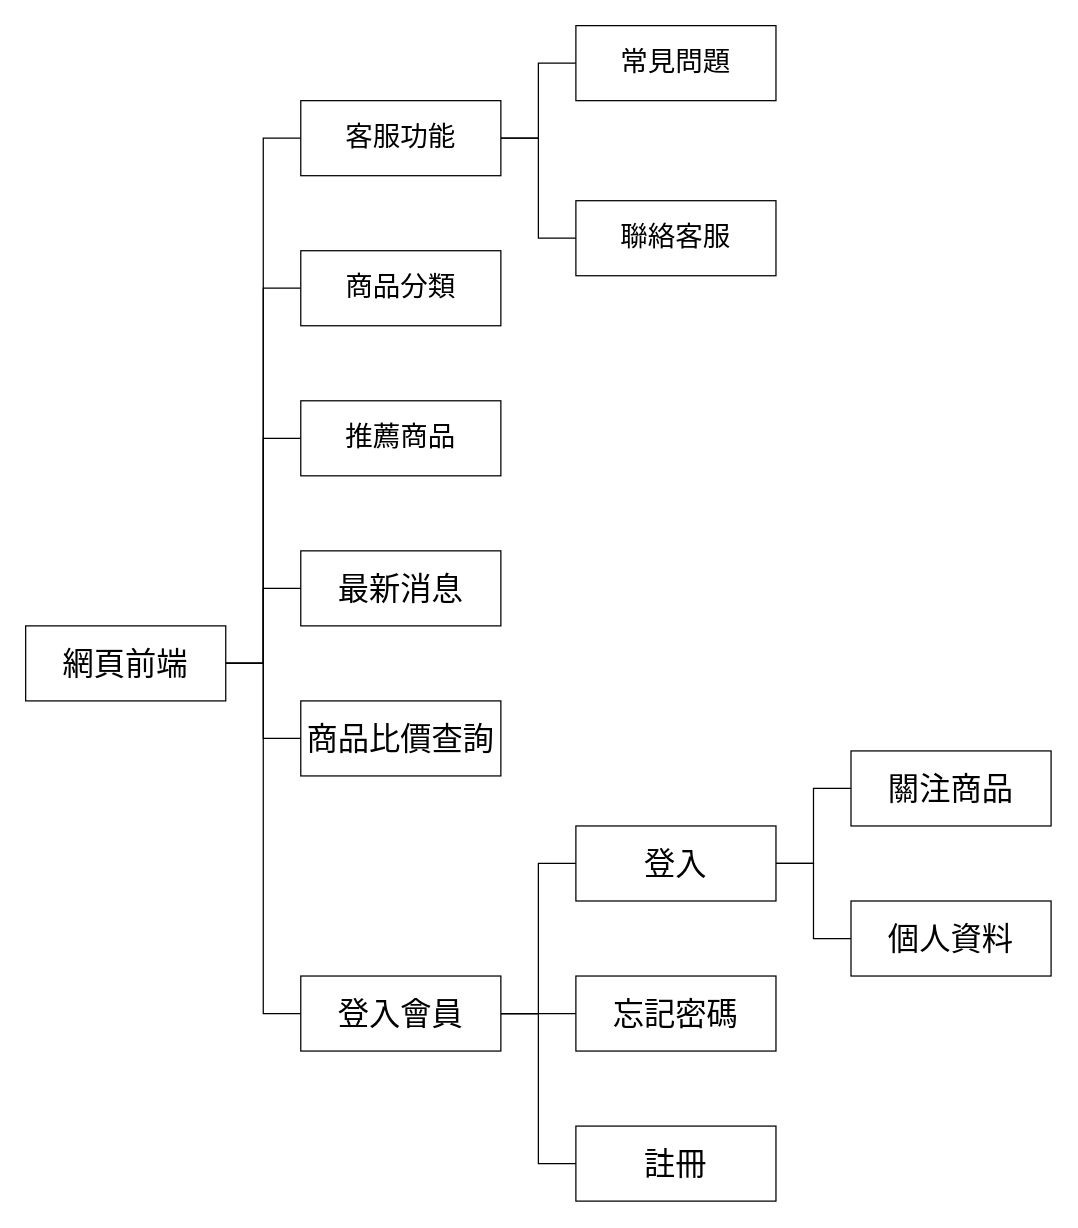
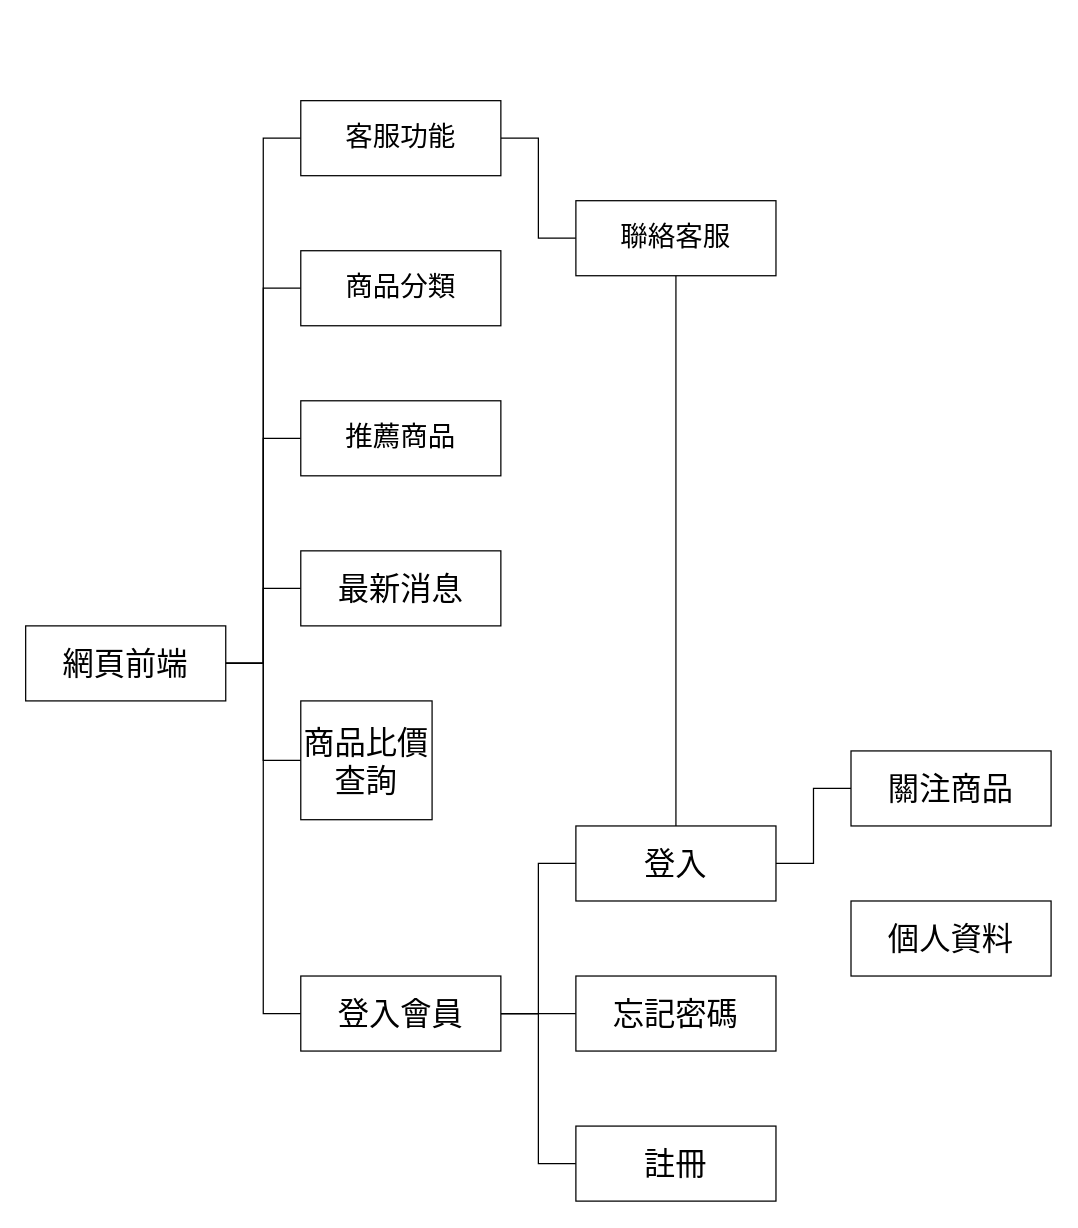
node "常見問題": removed
edge "常見問題" -- "客服功能": removed
node "商品比價查詢": size 200x75 -> 131x119
edge "登入" -- "個人資料": now "登入" -- "聯絡客服"
